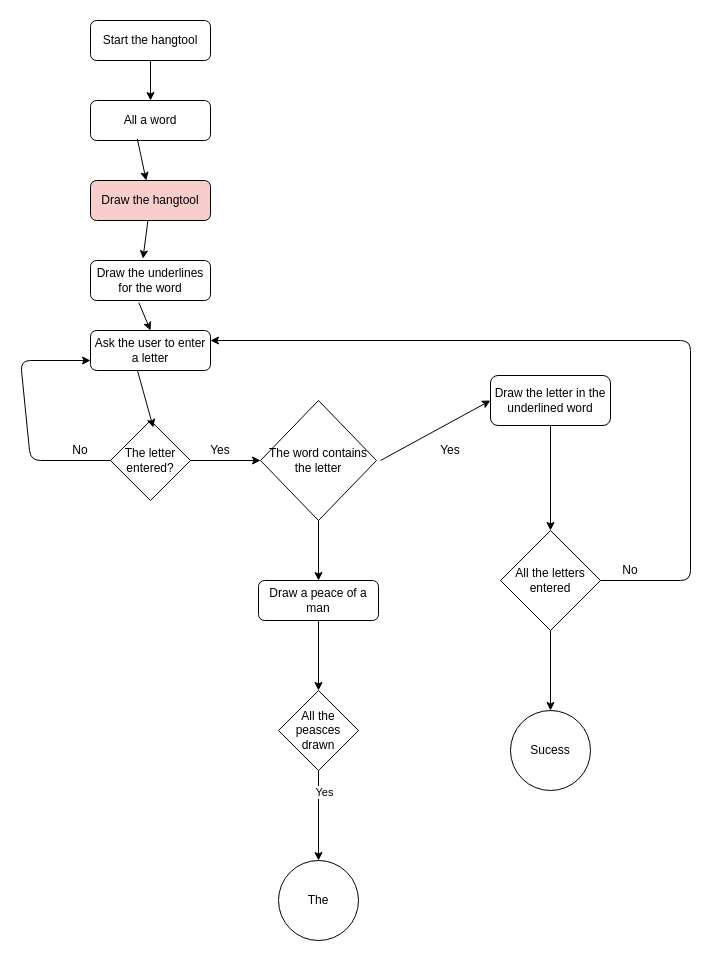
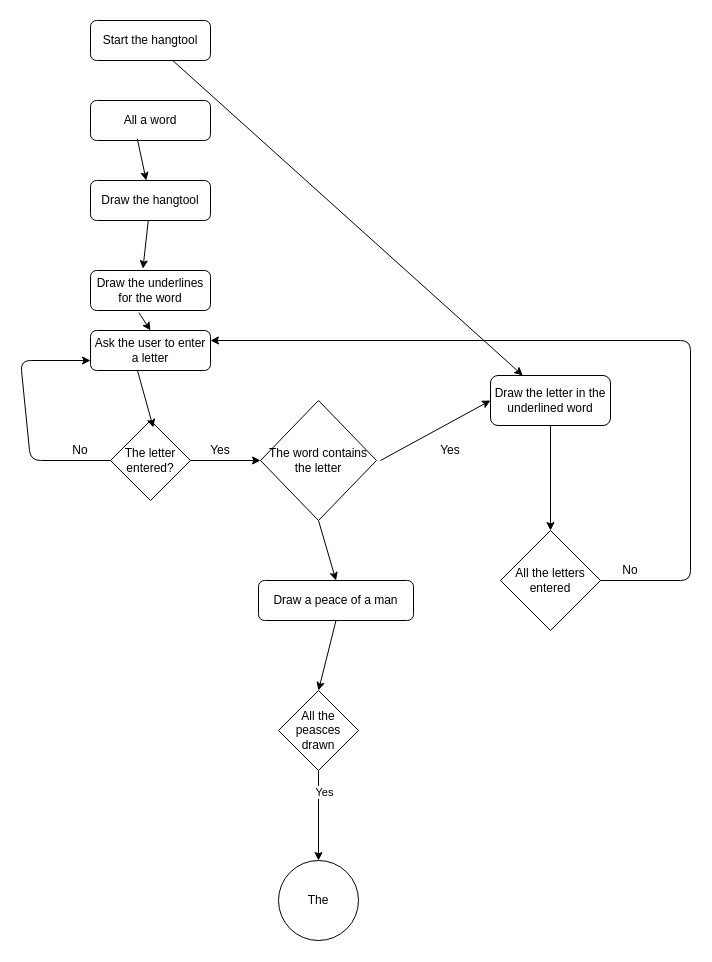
edge "Start the hangtool" -> "All a word": now "Start the hangtool" -> "Draw the letter in the underlined word"
node "Draw the hangtool": fillcolor #f8cecc -> #ffffff
node "Draw the underlines for the word": moved (151, 281) -> (151, 291)
node "Draw a peace of a man": size 120x40 -> 155x40
edge "All the letters entered" -> "Sucess": removed
node "Sucess": removed
